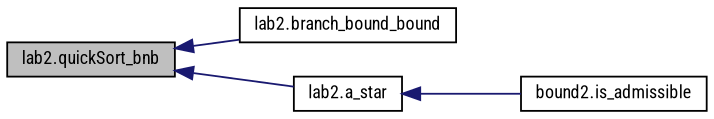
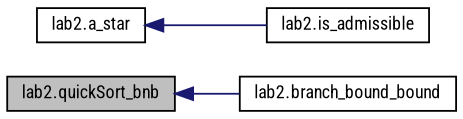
edge "lab2.a_star" -> "lab2.quickSort_bnb": removed
node "bound2.is_admissible": label "bound2.is_admissible" -> "lab2.is_admissible"
